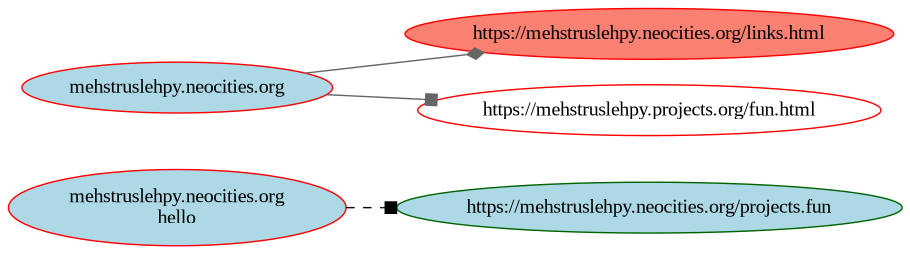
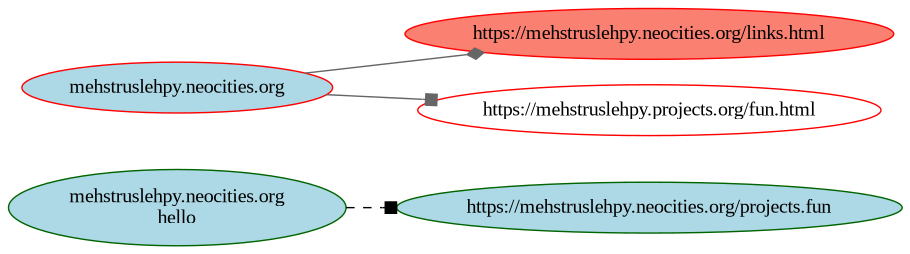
node "mehstruslehpy.neocities.org hello": color red -> darkgreen
